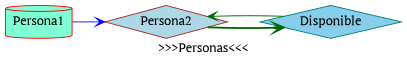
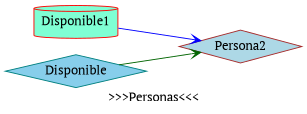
node "Persona1": label "Persona1" -> "Disponible1"
edge "Persona2" -> "Disponible": removed
